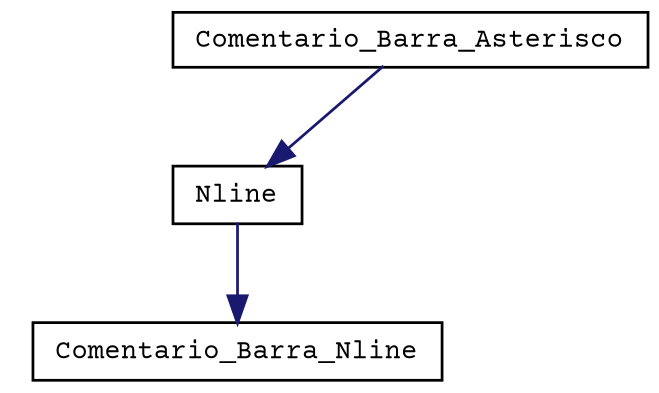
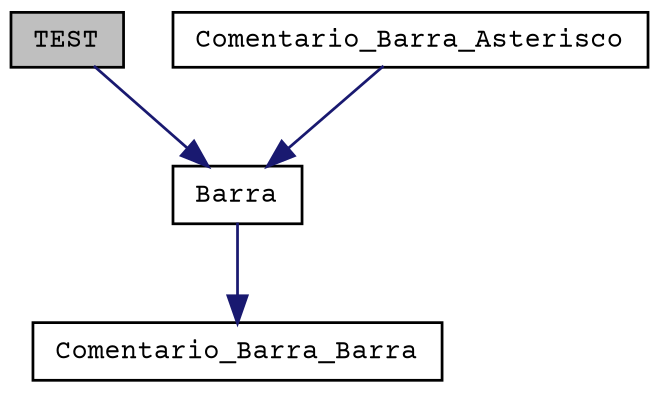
node "TEST": added
node "Nline": label "Nline" -> "Barra"
node "Comentario_Barra_Nline": label "Comentario_Barra_Nline" -> "Comentario_Barra_Barra"
